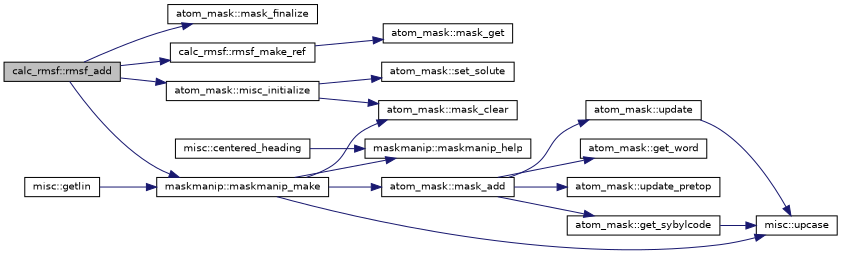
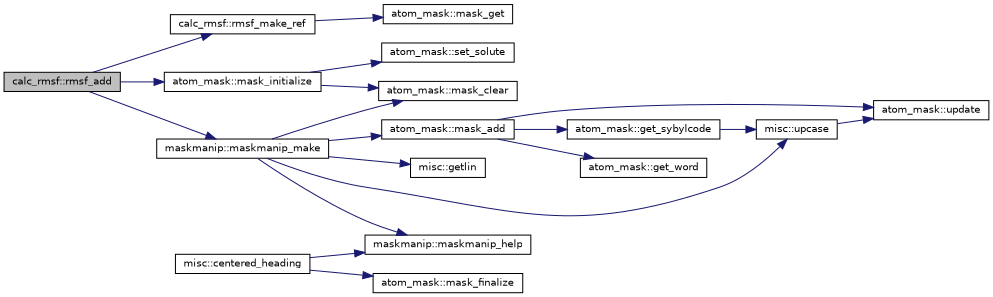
edge "calc_rmsf::rmsf_add" -> "atom_mask::mask_finalize": now "misc::centered_heading" -> "atom_mask::mask_finalize"
node "atom_mask::misc_initialize": label "atom_mask::misc_initialize" -> "atom_mask::mask_initialize"
edge "atom_mask::update" -> "misc::upcase": reversed
edge "misc::getlin" -> "maskmanip::maskmanip_make": reversed
node "atom_mask::update_pretop": removed
